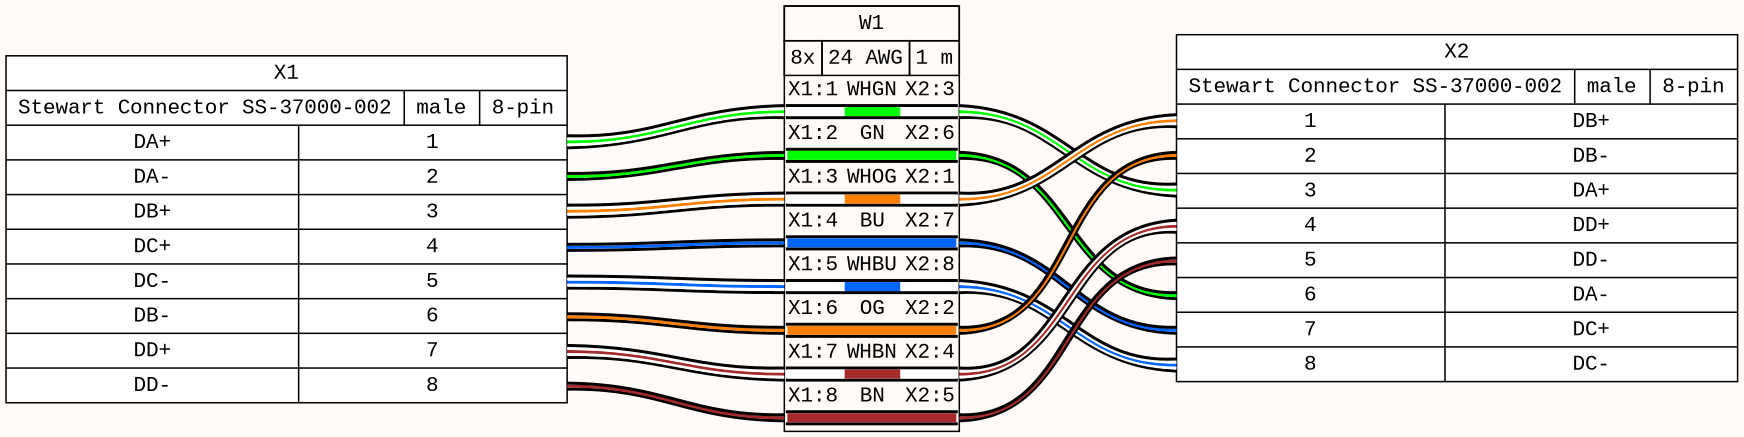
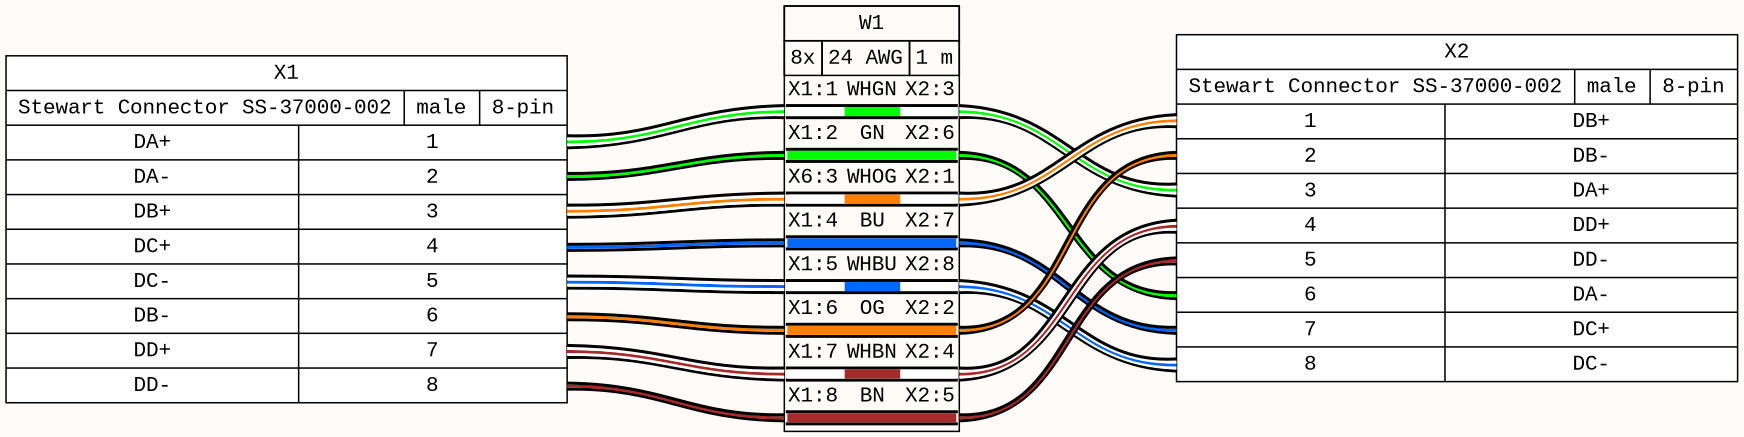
node "W1": text "X1:3" -> "X6:3"
